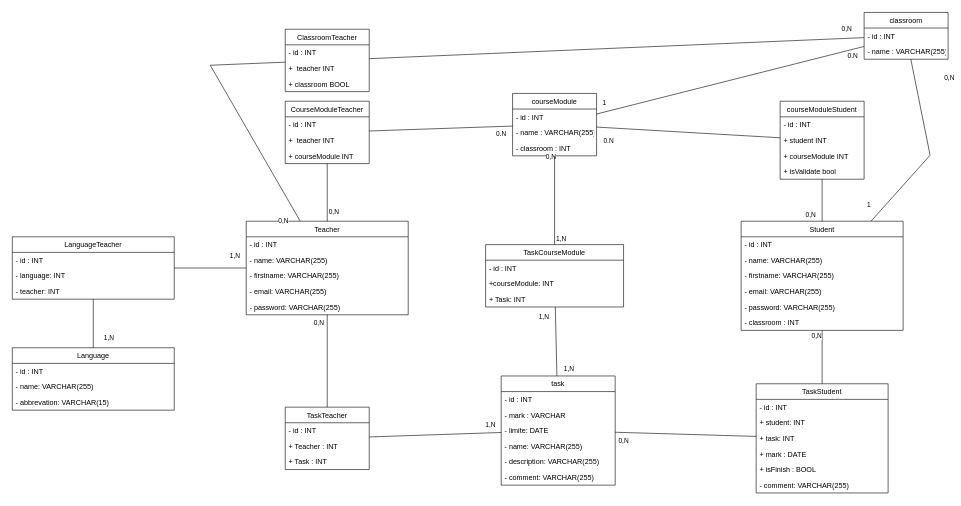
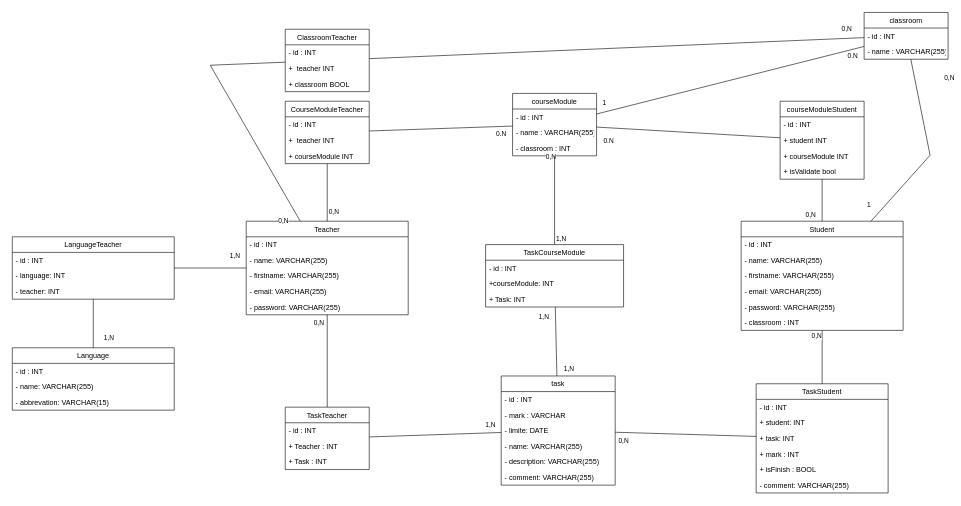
node "+ mark : DATE": label "+ mark : DATE" -> "+ mark : INT"
